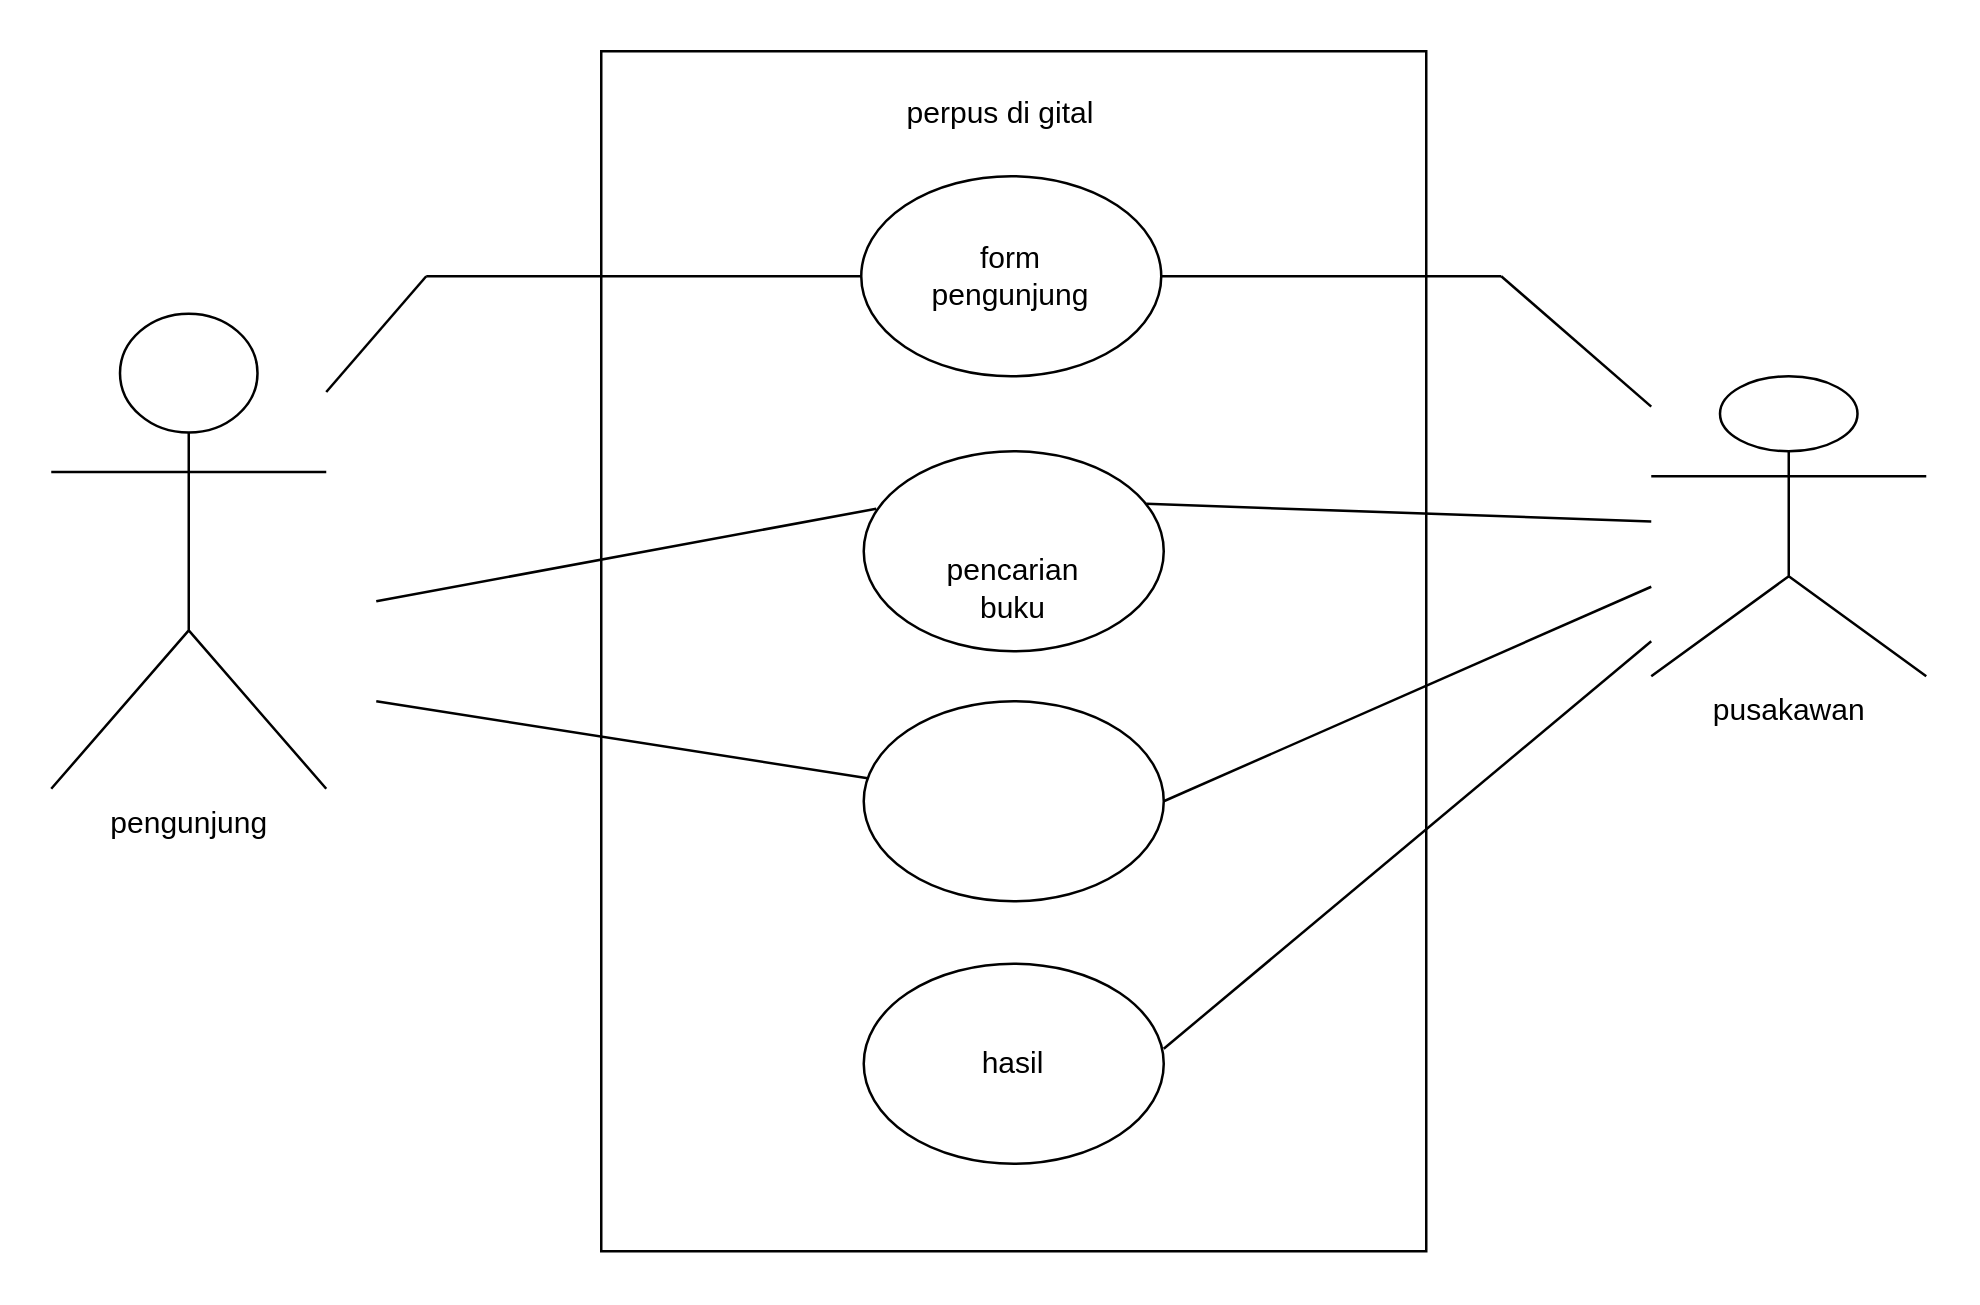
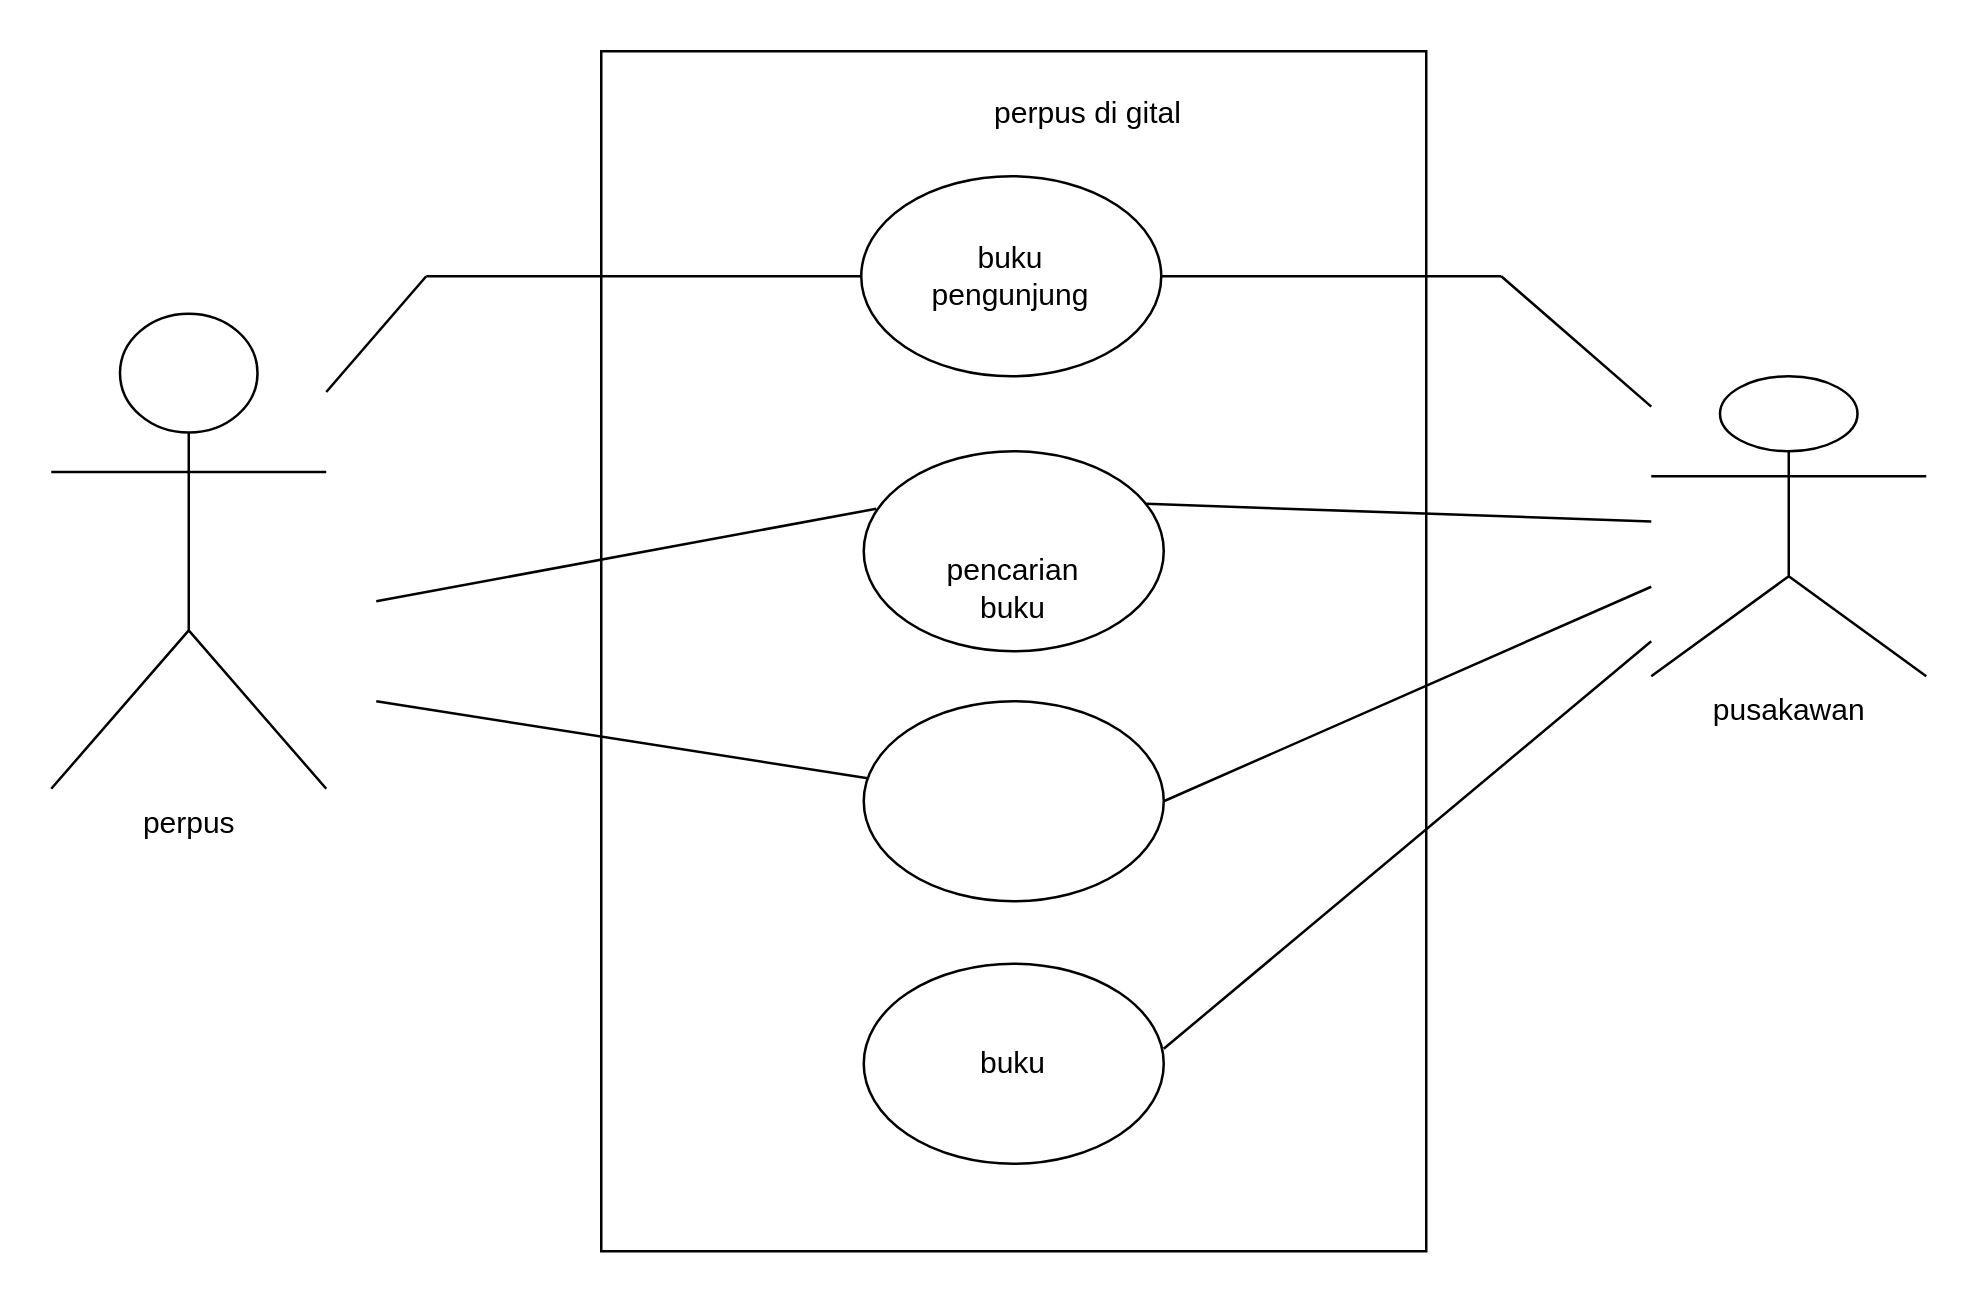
node "perpus di gital": moved (1001, 114) -> (1089, 114)
node "form pengunjung": label "form pengunjung" -> "buku pengunjung"
node "pengunjung": label "pengunjung" -> "perpus"
node "hasil": label "hasil" -> "buku"
